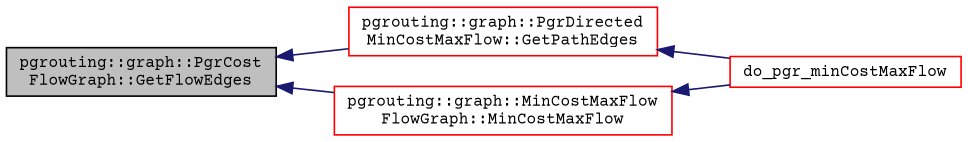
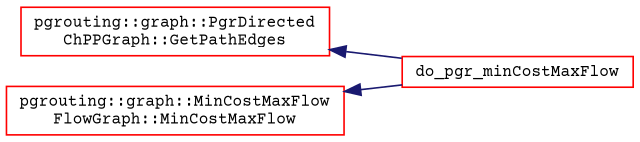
node "pgrouting::graph::PgrDirected MinCostMaxFlow::GetPathEdges": label "pgrouting::graph::PgrDirected MinCostMaxFlow::GetPathEdges" -> "pgrouting::graph::PgrDirected ChPPGraph::GetPathEdges"
node "pgrouting::graph::PgrCost FlowGraph::GetFlowEdges": removed
